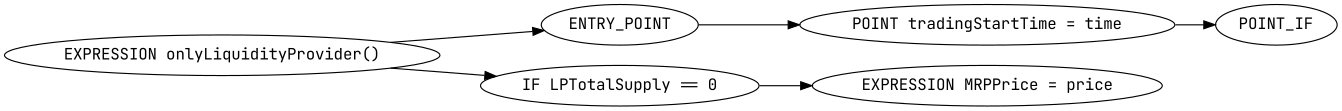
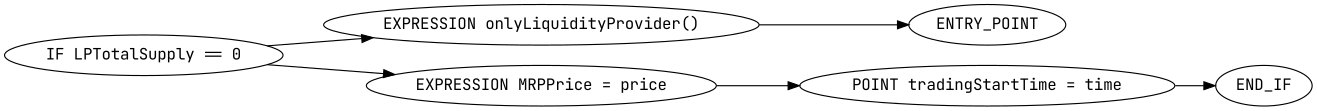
edge "ENTRY_POINT" -> "POINT tradingStartTime = time": now "EXPRESSION MRPPrice = price" -> "POINT tradingStartTime = time"
node "POINT_IF": label "POINT_IF" -> "END_IF"
edge "EXPRESSION onlyLiquidityProvider()" -> "IF LPTotalSupply == 0": reversed
